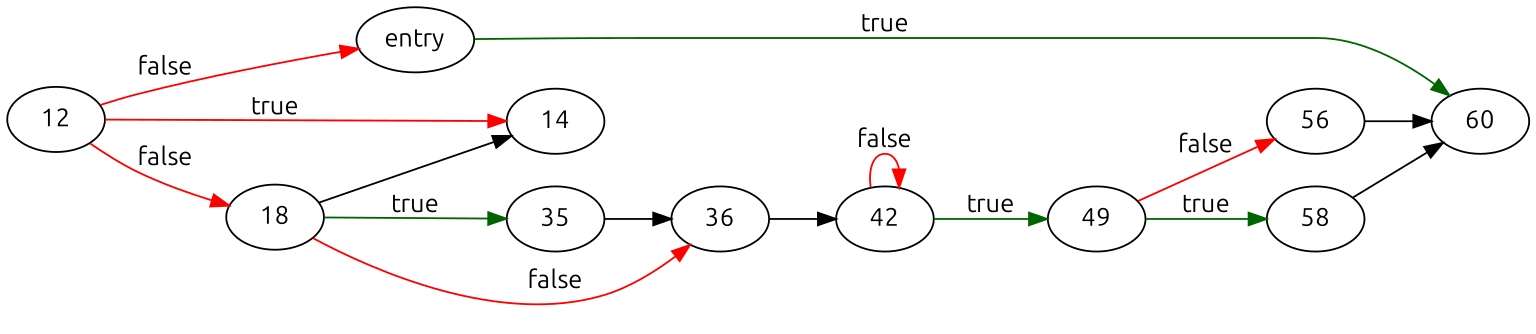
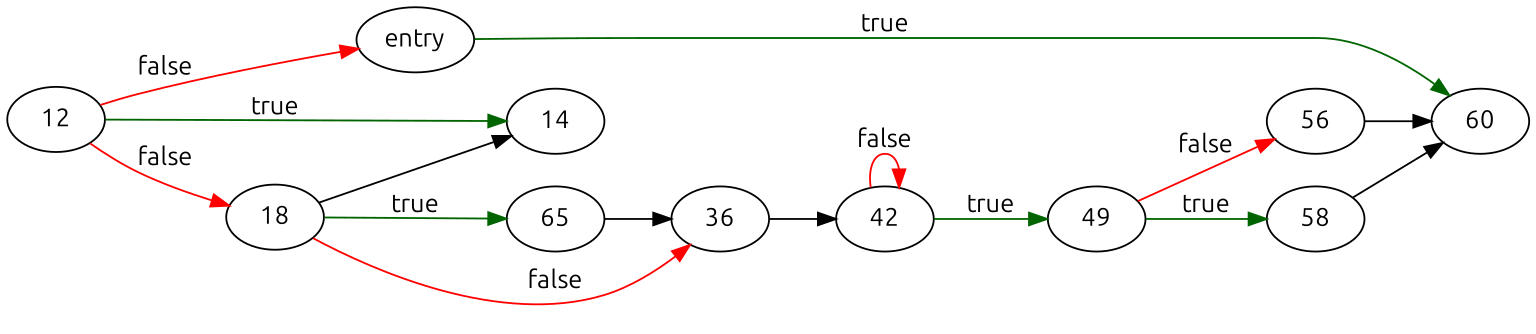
edge "12" -> "14": color red -> darkgreen
node "35": label "35" -> "65"
